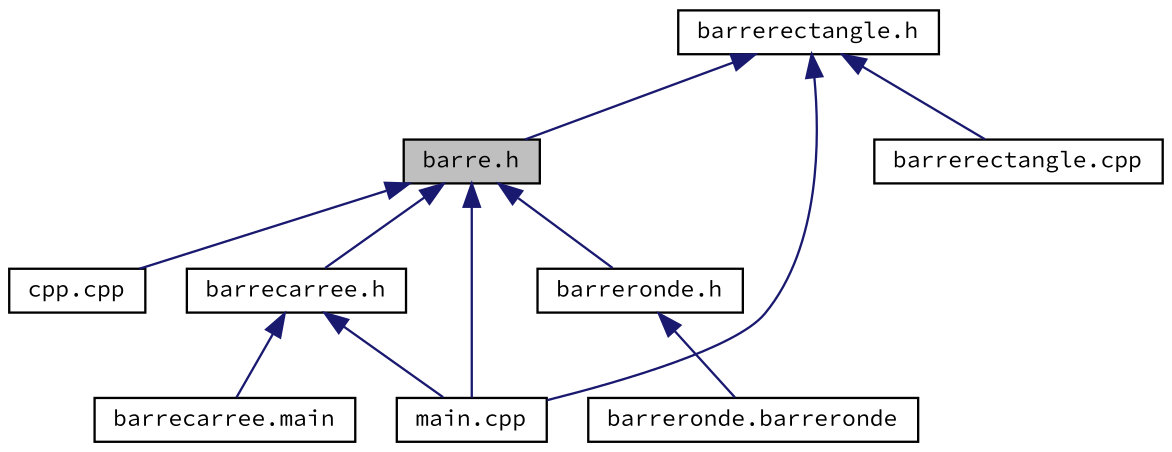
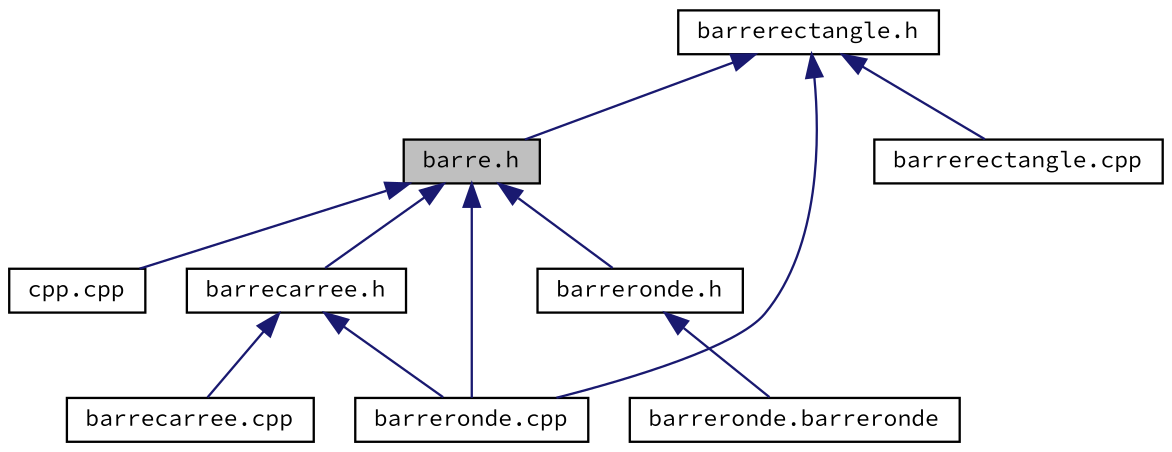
node "barrecarree.main": label "barrecarree.main" -> "barrecarree.cpp"
node "main.cpp": label "main.cpp" -> "barreronde.cpp"
